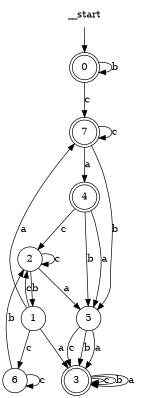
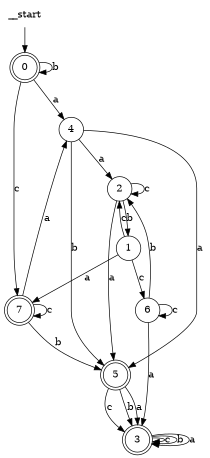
edge "0" -> "4": added, label "a"
node "4": shape doublecircle -> circle
edge "4" -> "2": label "c" -> "a"
node "5": shape circle -> doublecircle
edge "1" -> "3": now "6" -> "3"
